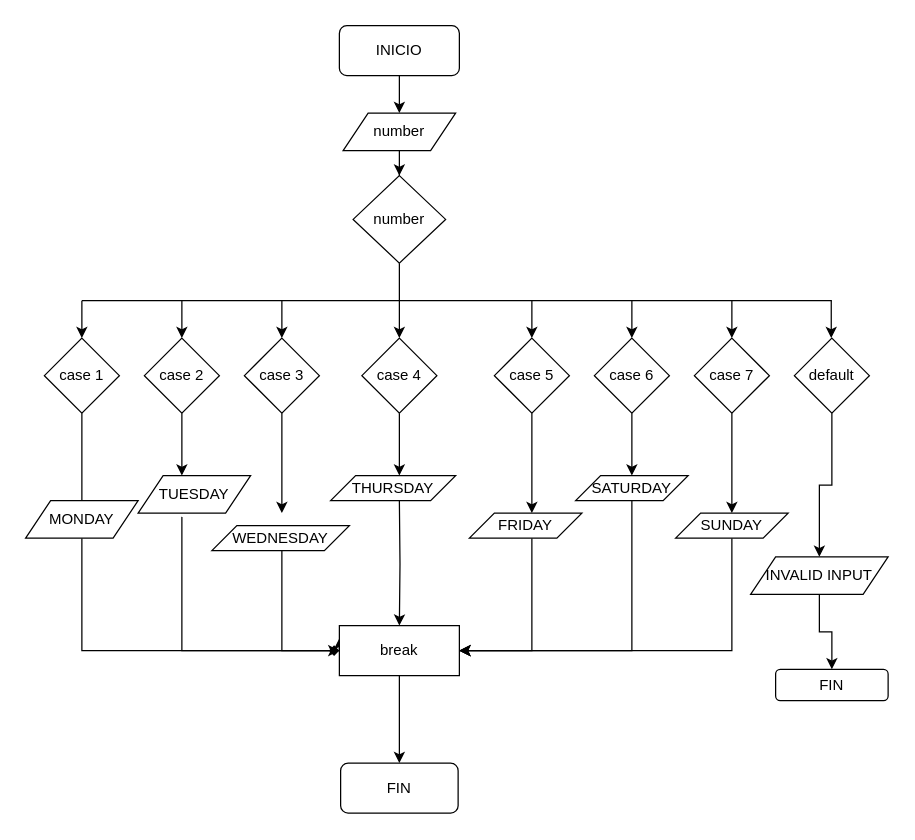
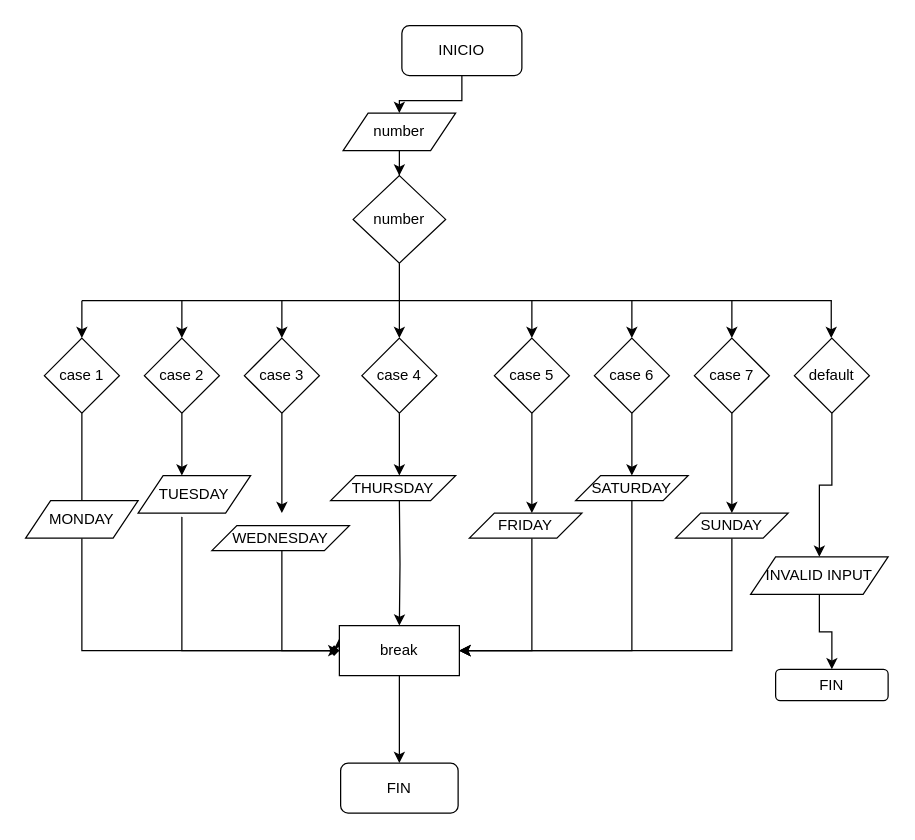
node "INICIO": moved (399, 51) -> (462, 51)
